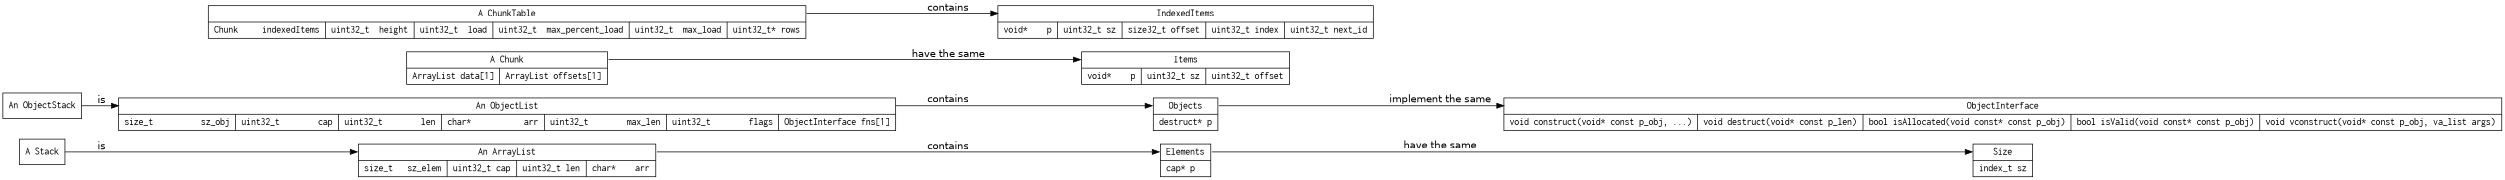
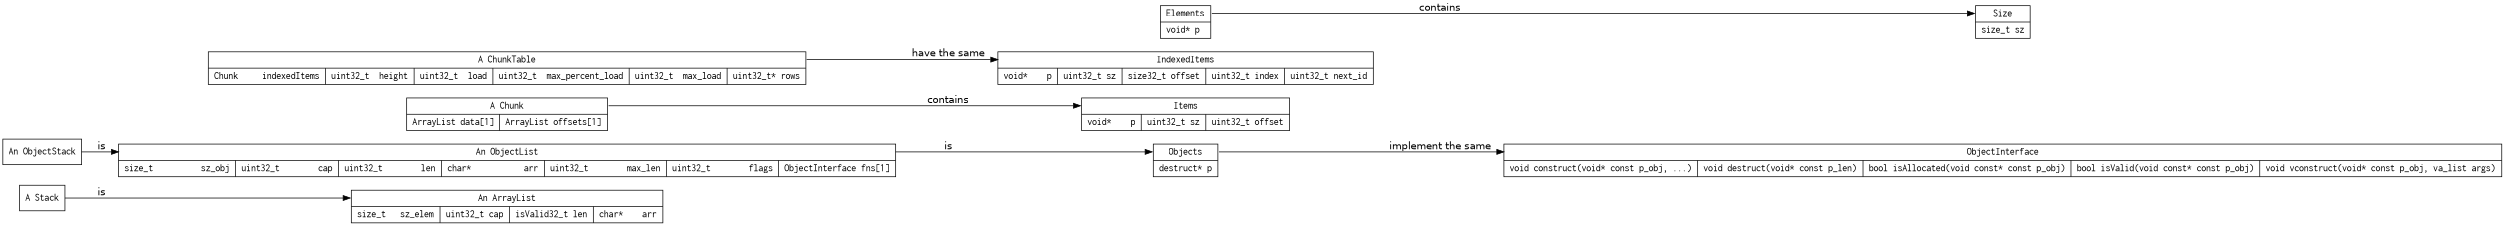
edge "A ChunkTable" -> "IndexedItems": label " contains" -> " have the same"
edge "A Chunk" -> "Items": label " have the same" -> " contains"
edge "An ObjectList" -> "Objects": label " contains" -> " is"
edge "Elements" -> "Size": label " have the same" -> " contains"
edge "An ArrayList" -> "Elements": removed, label "contains"
node "An ArrayList": text "uint32_t len" -> "isValid32_t len"
node "Elements": text "cap* p" -> "void* p"
node "Size": text "index_t sz" -> "size_t sz"
